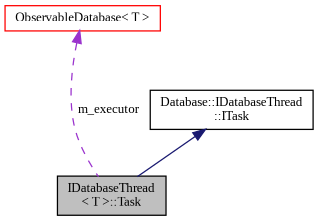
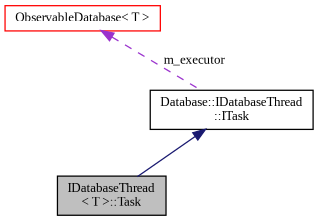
edge "IDatabaseThread < T >::Task" -> "ObservableDatabase< T >": now "Database::IDatabaseThread ::ITask" -> "ObservableDatabase< T >"
